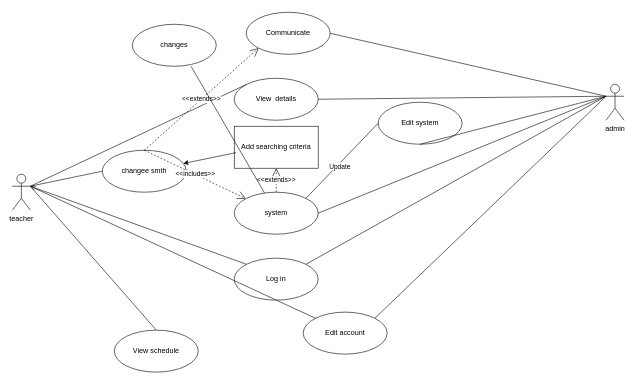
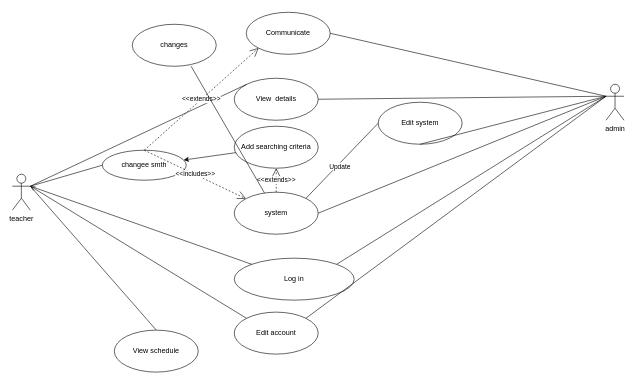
node "Add searching criteria": shape rectangle -> ellipse
node "changee smth": size 84x42 -> 84x30
node "Log in": size 84x42 -> 120x42
node "Edit account": moved (345, 333) -> (276, 333)
